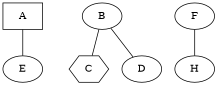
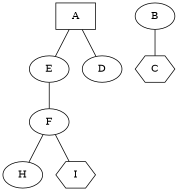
edge "B" -- "D": now "A" -- "D"
edge "E" -- "F": added
node "I": added
